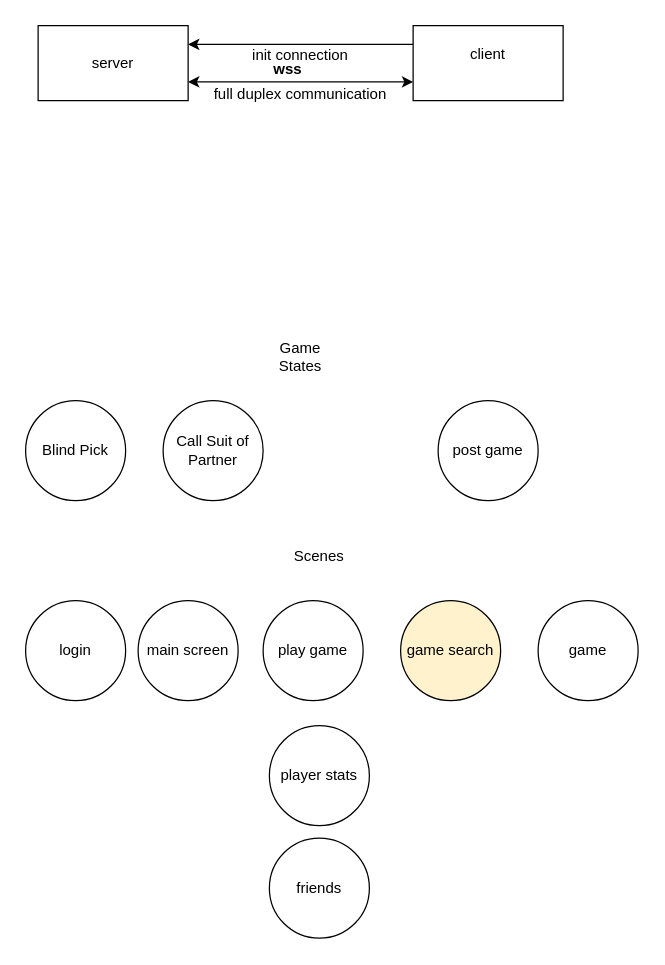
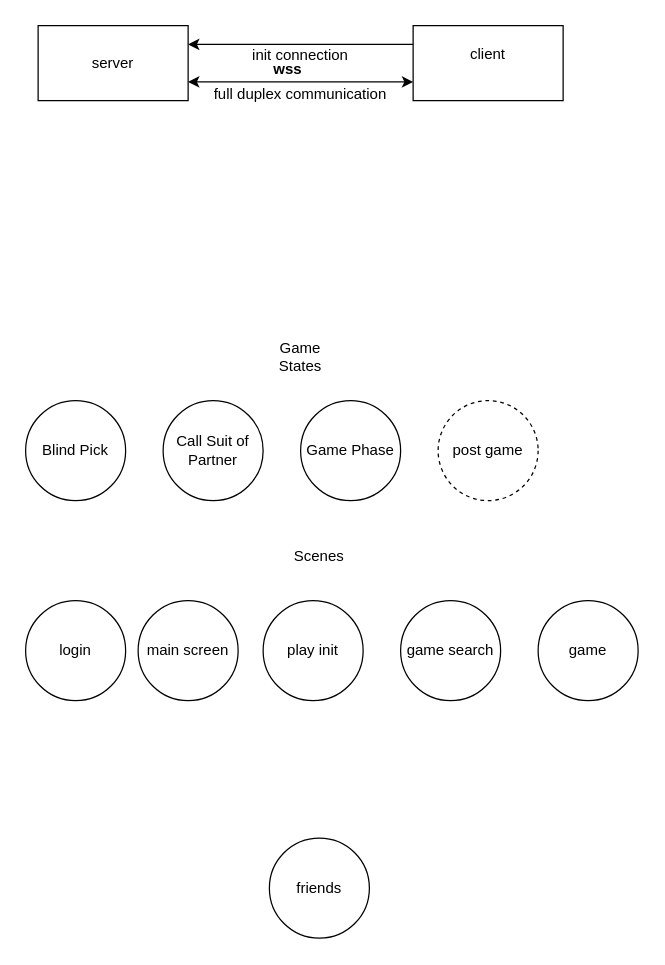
node "Game Phase": added
node "post game": style solid -> dashed
node "play game": label "play game" -> "play init"
node "game search": fillcolor #fff2cc -> #ffffff
node "player stats": removed
